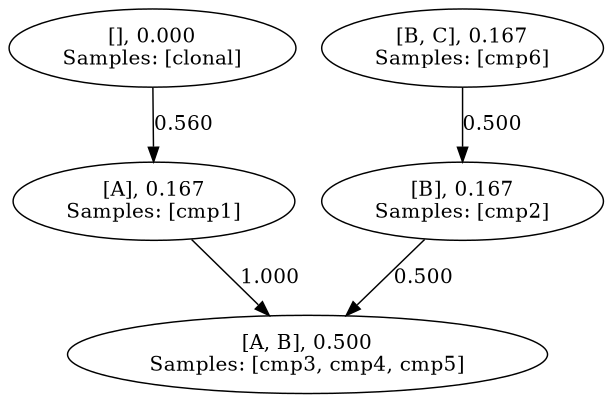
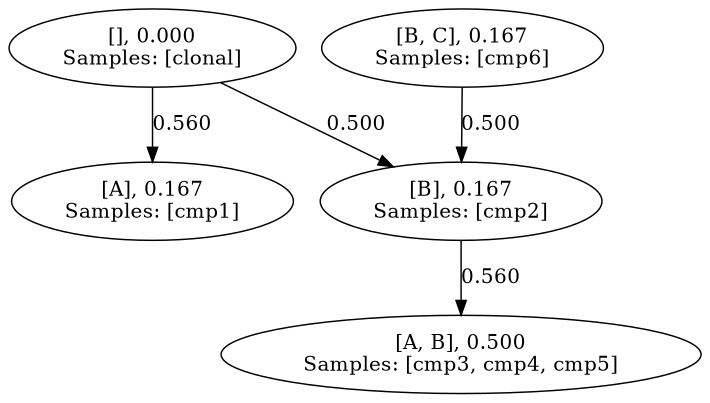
edge "[], 0.000 Samples: [clonal]" -> "[B], 0.167 Samples: [cmp2]": added, label "0.500"
edge "[A], 0.167 Samples: [cmp1]" -> "[A, B], 0.500 Samples: [cmp3, cmp4, cmp5]": removed, label "1.000"
edge "[B], 0.167 Samples: [cmp2]" -> "[A, B], 0.500 Samples: [cmp3, cmp4, cmp5]": label "0.500" -> "0.560"
